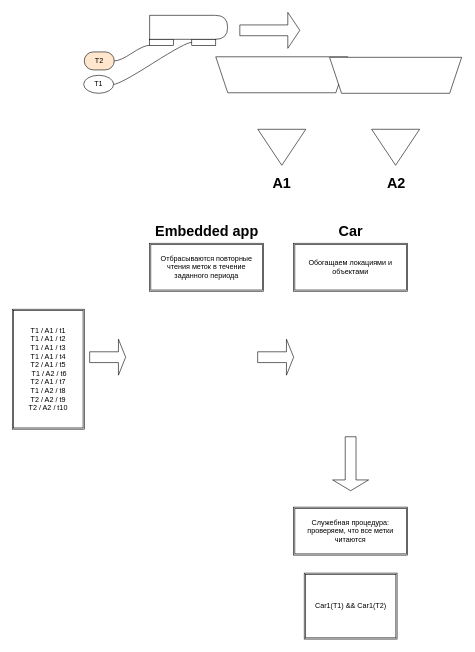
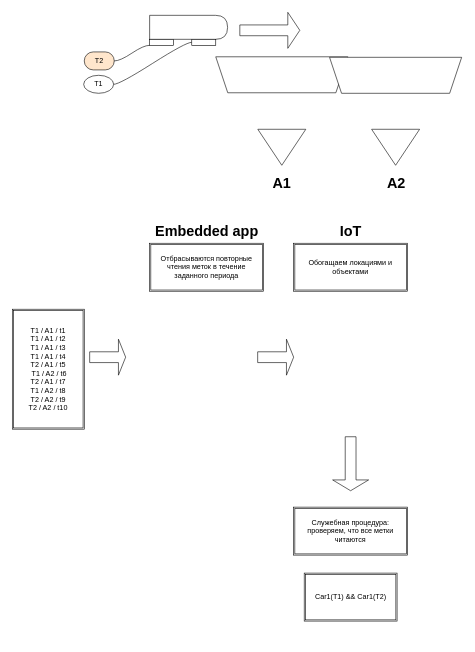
node "Car": label "Car" -> "IoT"
node "Car1(T1) && Car1(T2)": size 93x66 -> 93x48
